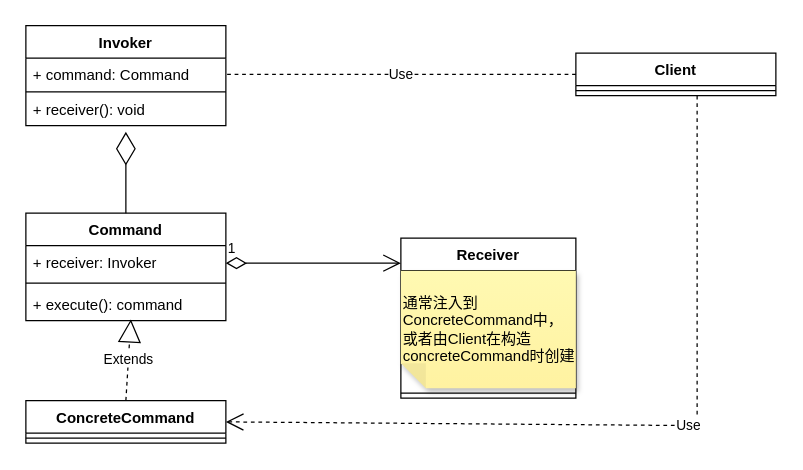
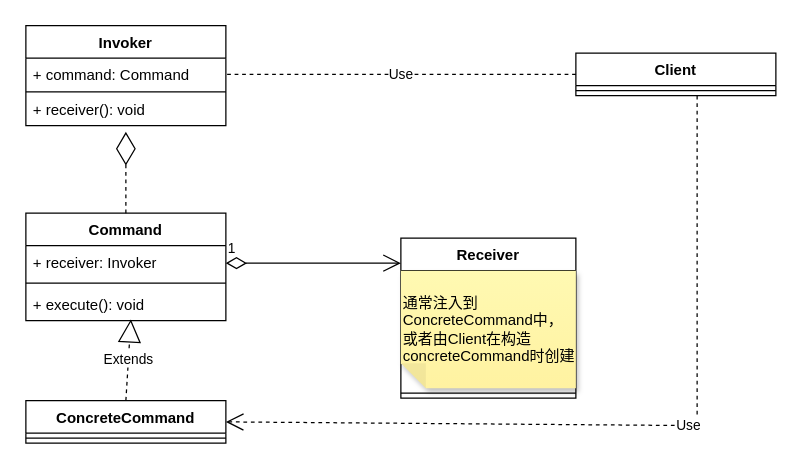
edge "Command" -> "+ receiver(): void": style solid -> dashed
node "+ execute(): command": label "+ execute(): command" -> "+ execute(): void"
